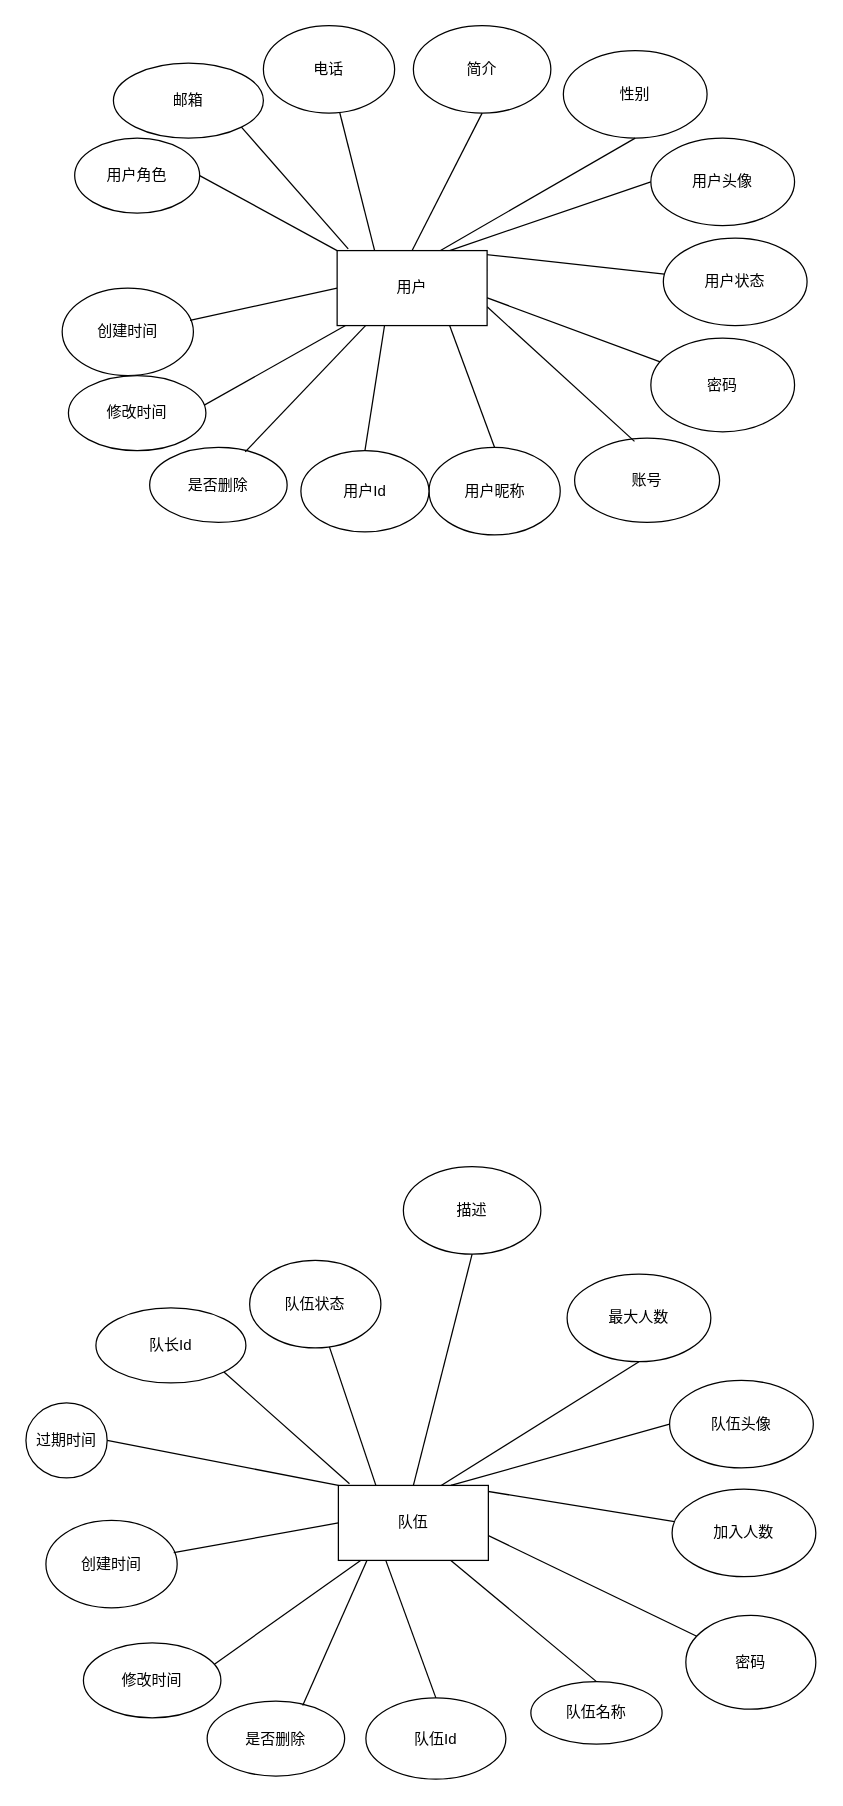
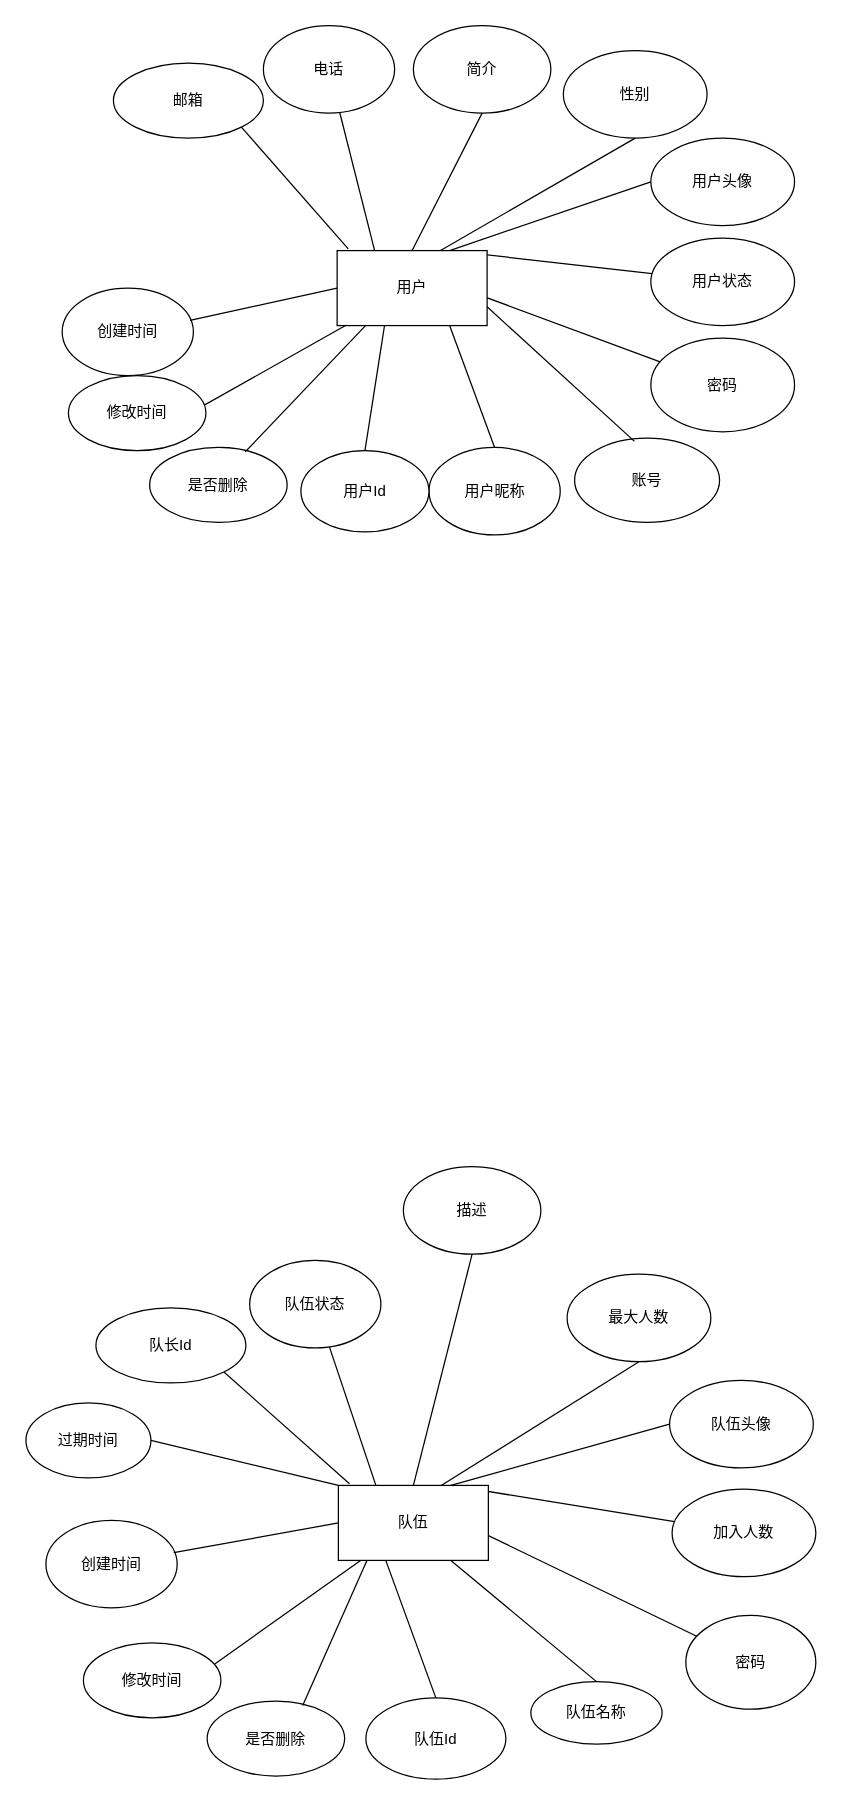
node "用户角色": removed
edge "用户角色" -- "用户": removed
node "用户状态": moved (735, 282) -> (723, 282)
node "过期时间": size 81x75 -> 125x75
